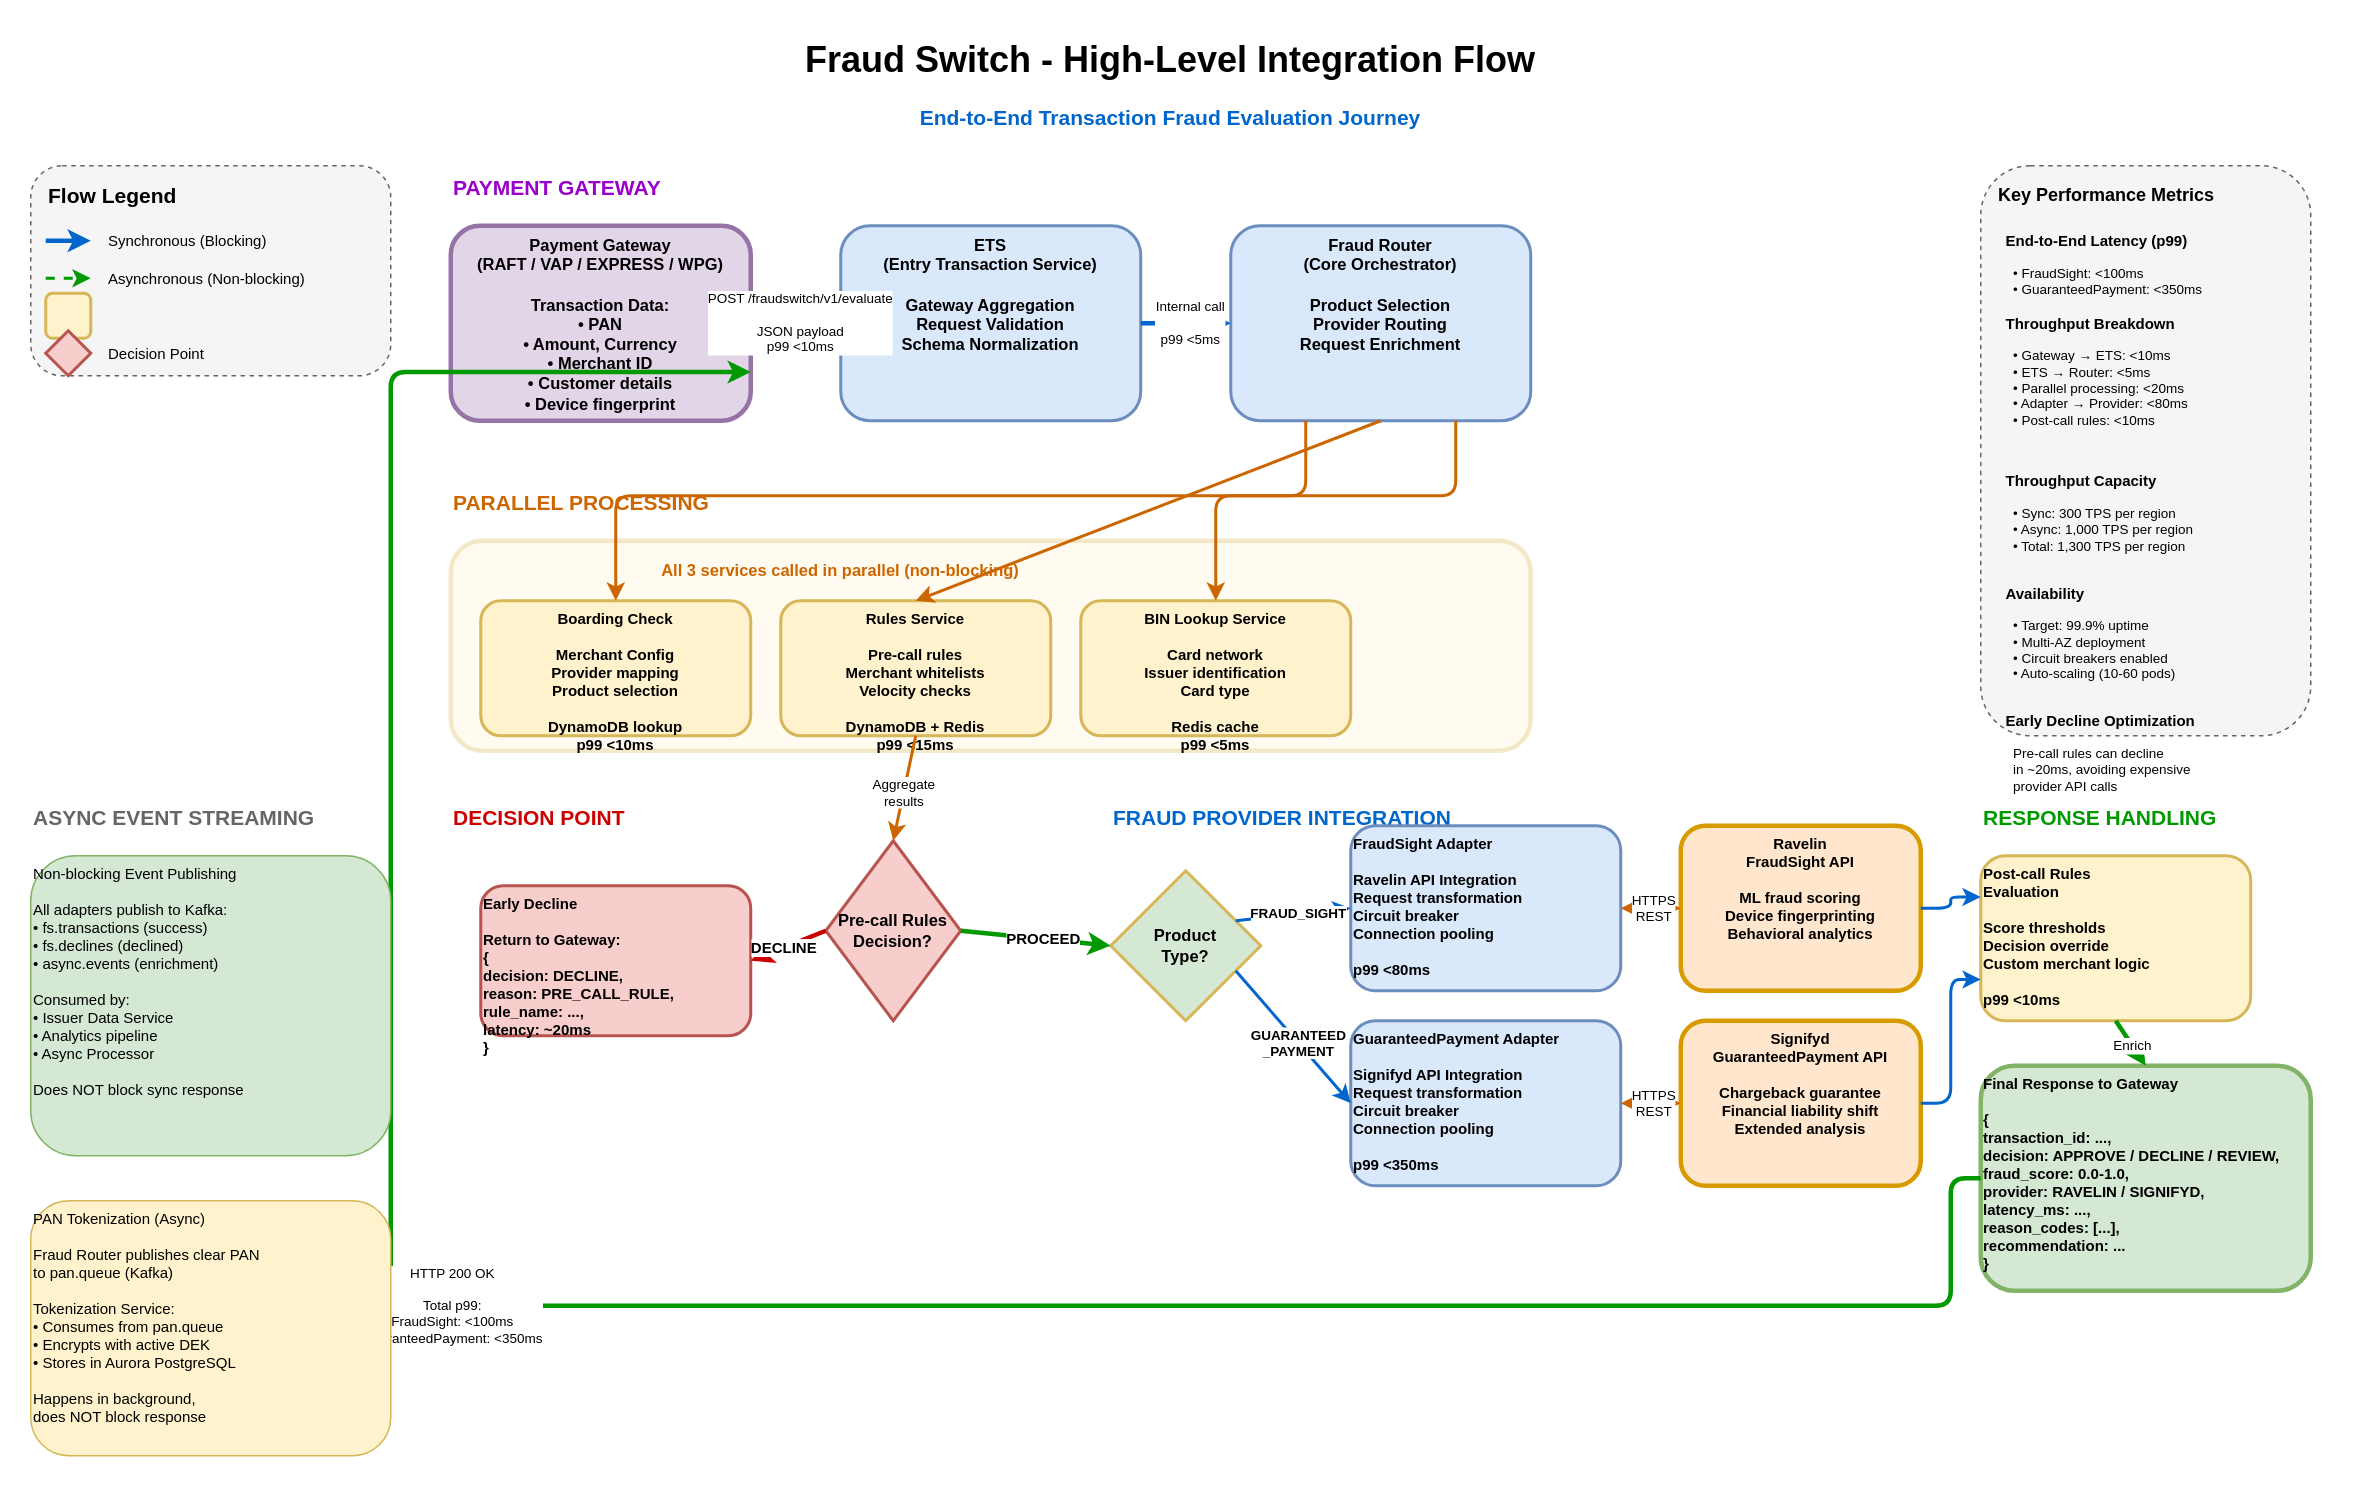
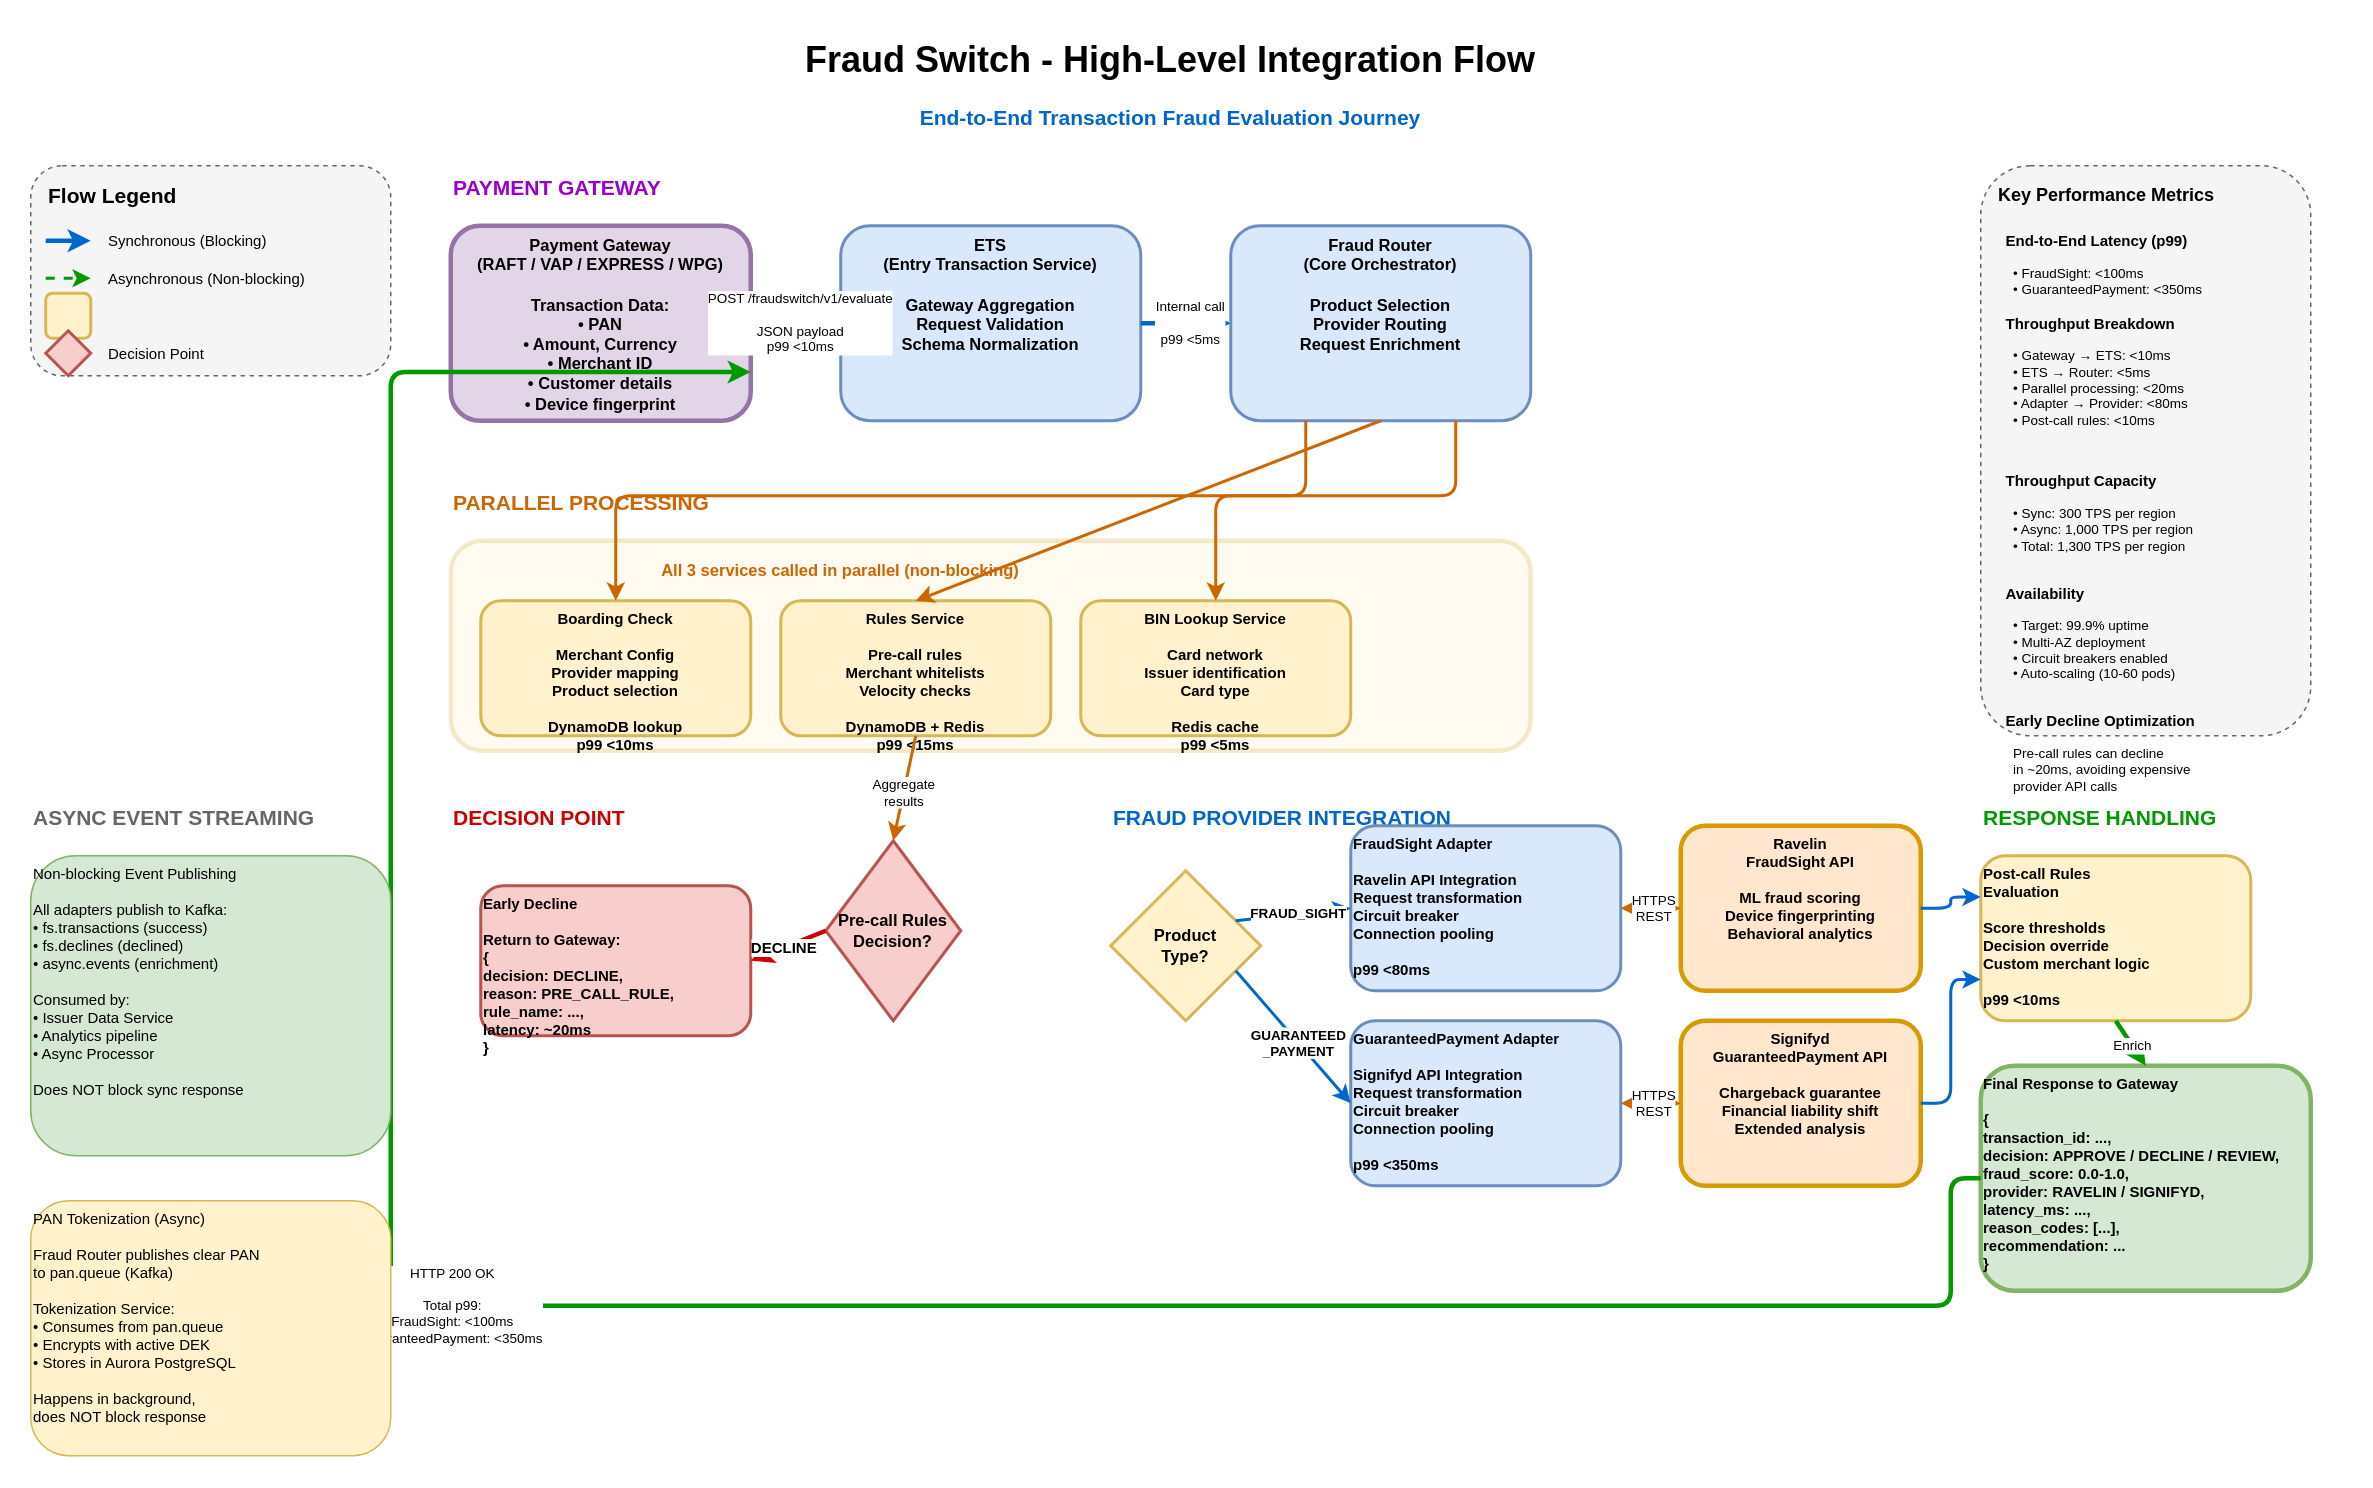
edge "Pre-call Rules Decision?" -> "Product Type?": removed, label "PROCEED"
node "Product Type?": fillcolor #d5e8d4 -> #fff2cc
